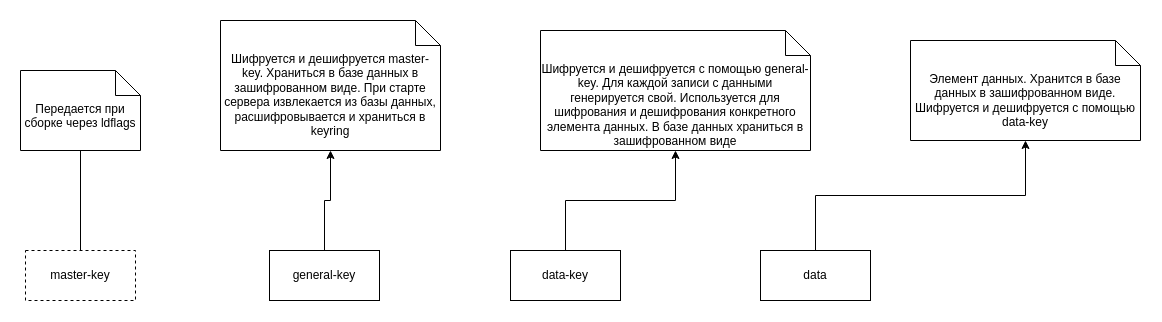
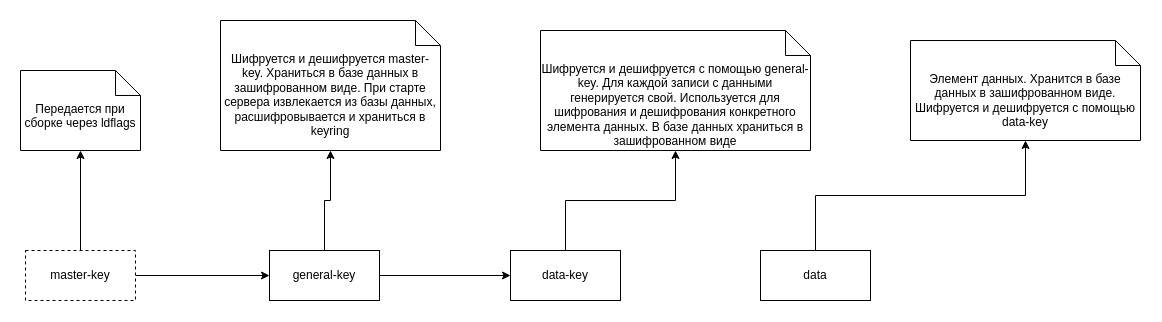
edge "Передается при сборке через ldflags" -- "master-key": arrowhead none -> classic
edge "master-key" -> "general-key": added
edge "general-key" -> "data-key": added
